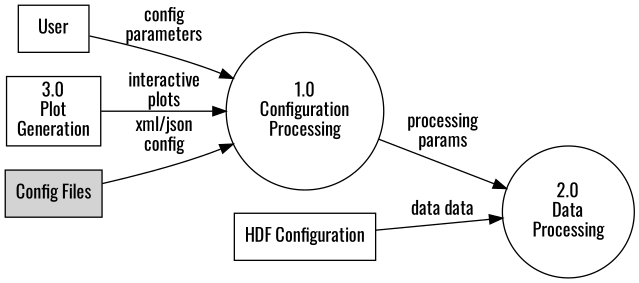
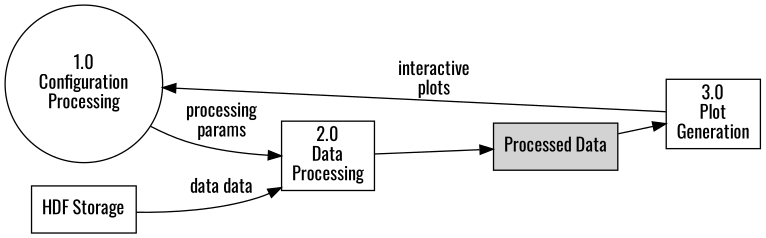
node "User": removed
node "Processed Data": added
node "Config Files": removed
node "2.0 Data Processing": shape circle -> box
node "HDF Configuration": label "HDF Configuration" -> "HDF Storage"
